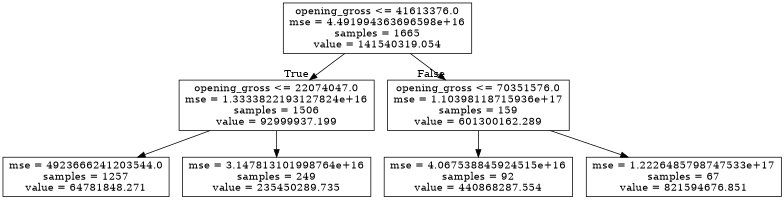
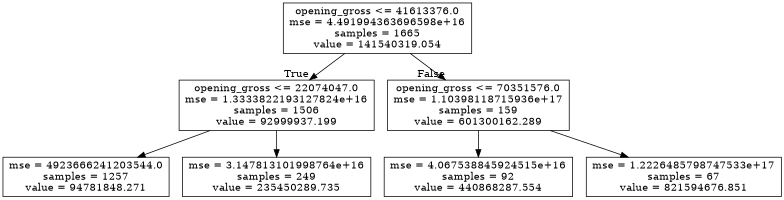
node "mse = 4923666241203544.0 samples = 1257 value = 64781848.271": label "mse = 4923666241203544.0 samples = 1257 value = 64781848.271" -> "mse = 4923666241203544.0 samples = 1257 value = 94781848.271"
